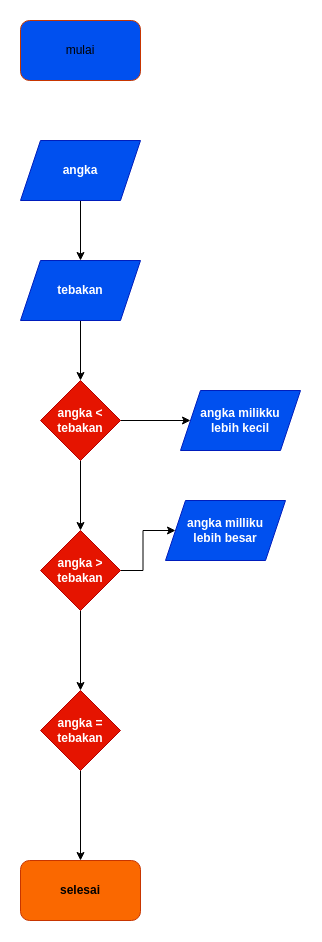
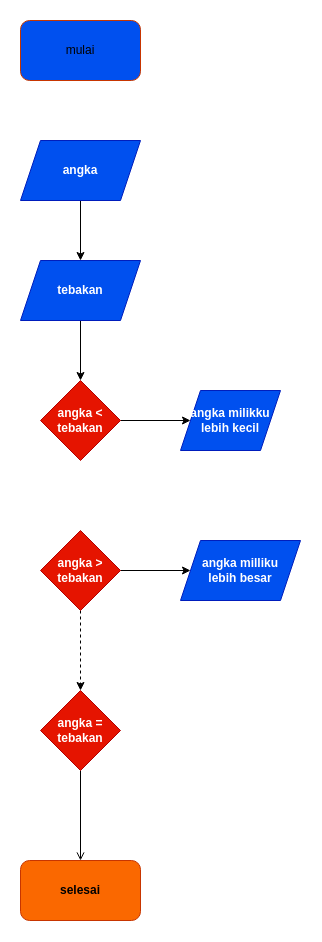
node "angka milikku lebih kecil": size 120x60 -> 100x60
edge "angka < tebakan" -> "angka > tebakan": removed
node "angka milliku lebih besar": moved (226, 531) -> (241, 571)
edge "angka > tebakan" -> "angka = tebakan": style solid -> dashed
edge "angka = tebakan" -> "selesai": arrowhead classic -> open
